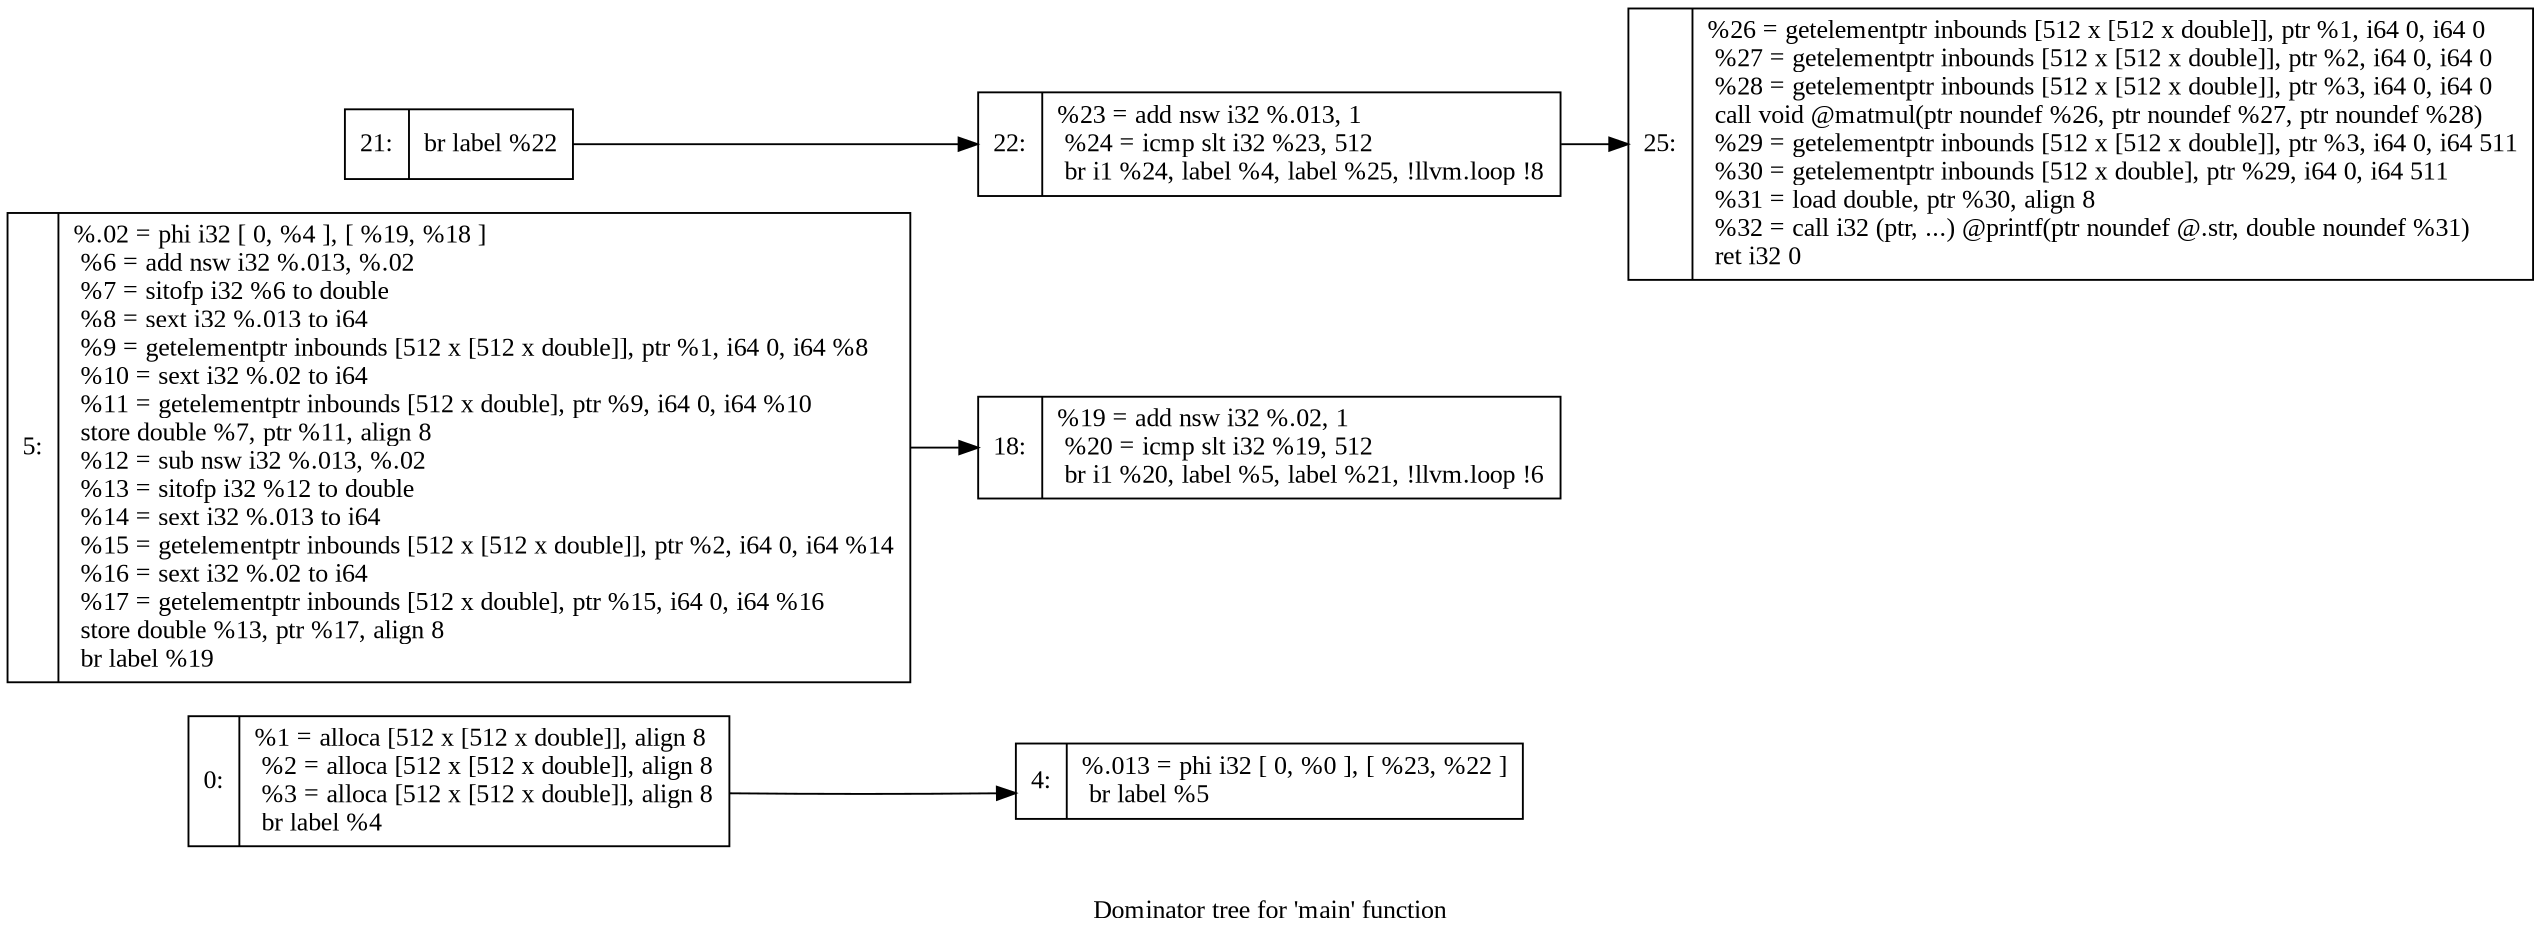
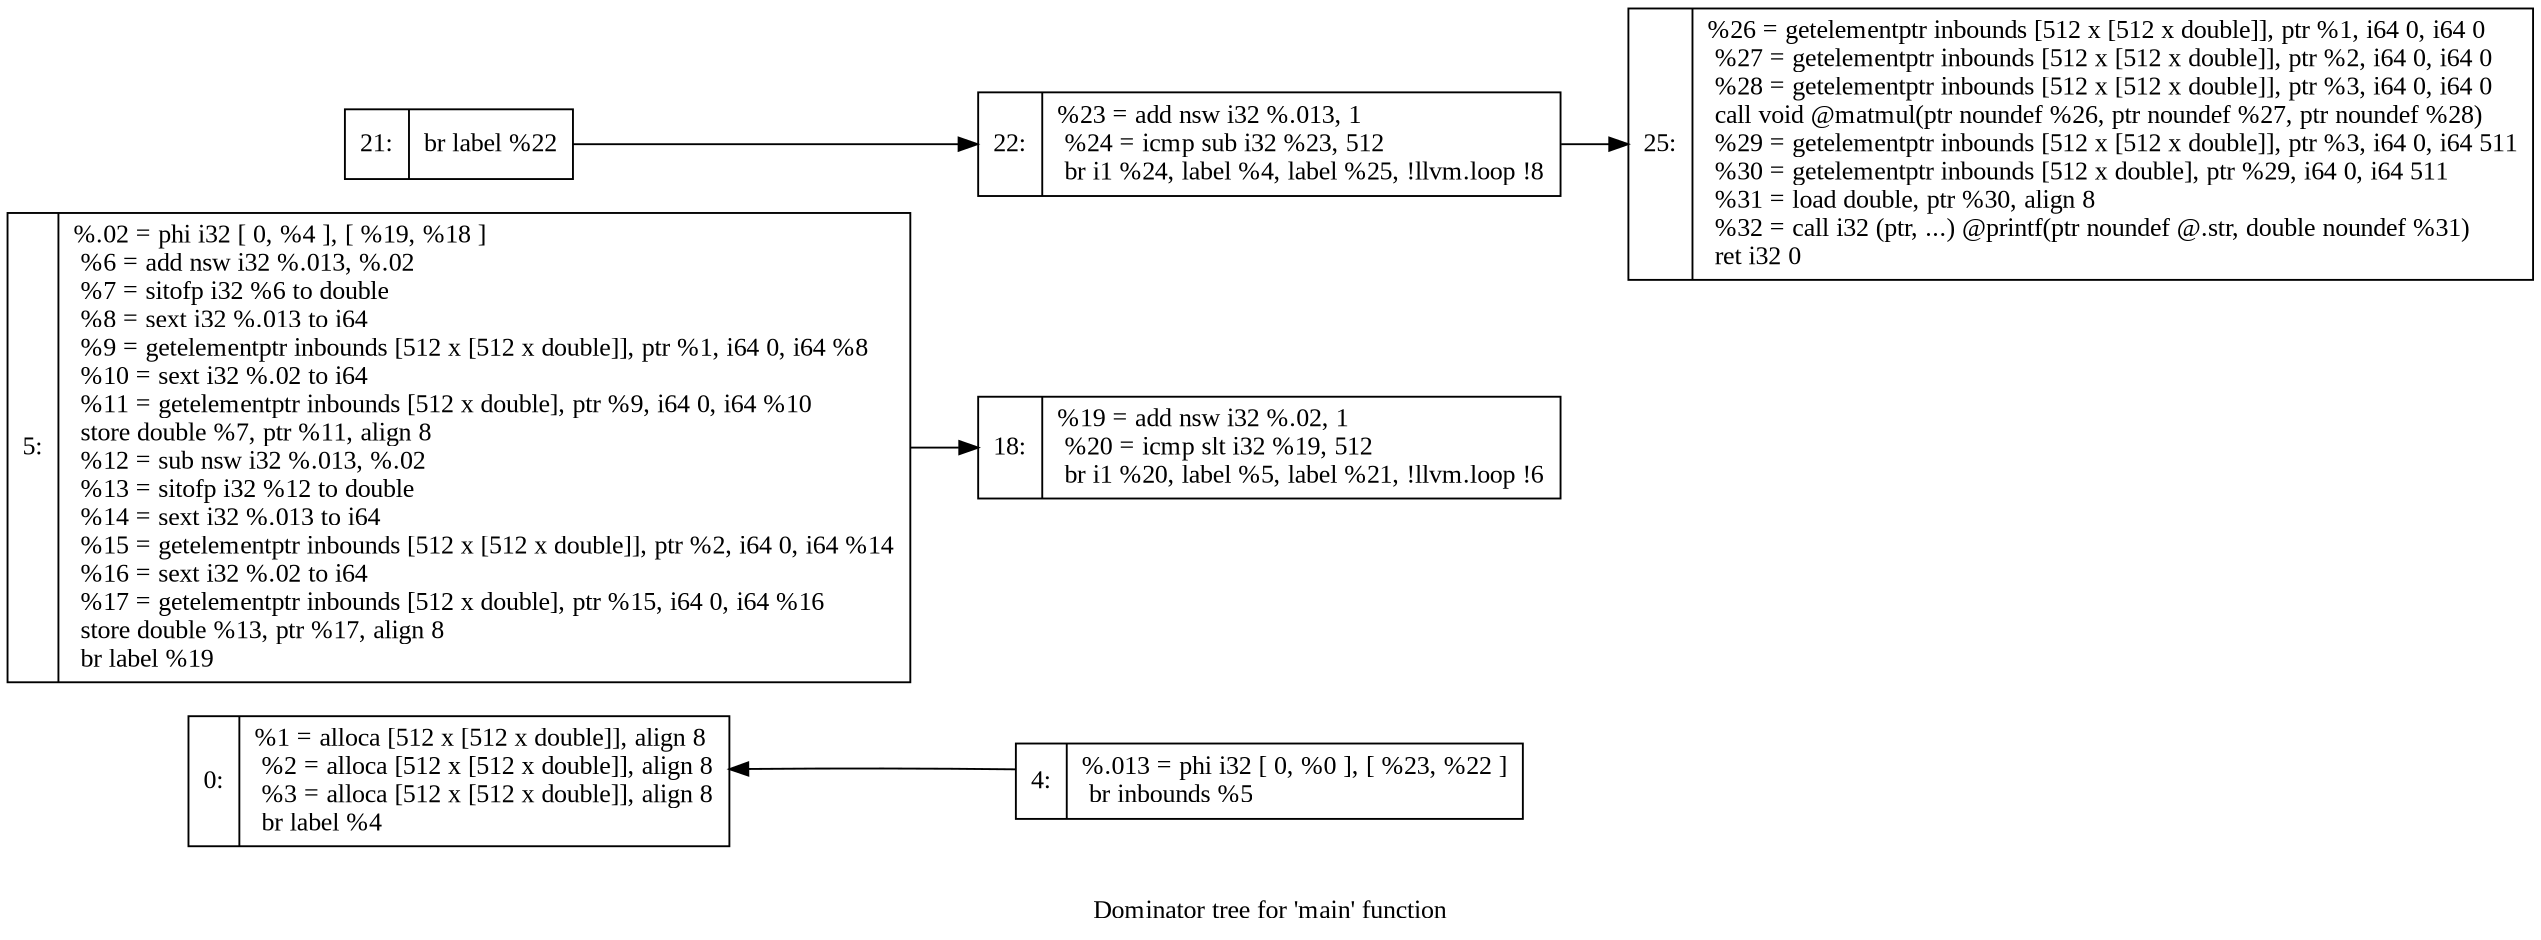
node "22:": text "%24 = icmp slt i32 %23, 512" -> "%24 = icmp sub i32 %23, 512"
edge "0:" -> "4:": reversed
node "4:": text "br label %5" -> "br inbounds %5"
